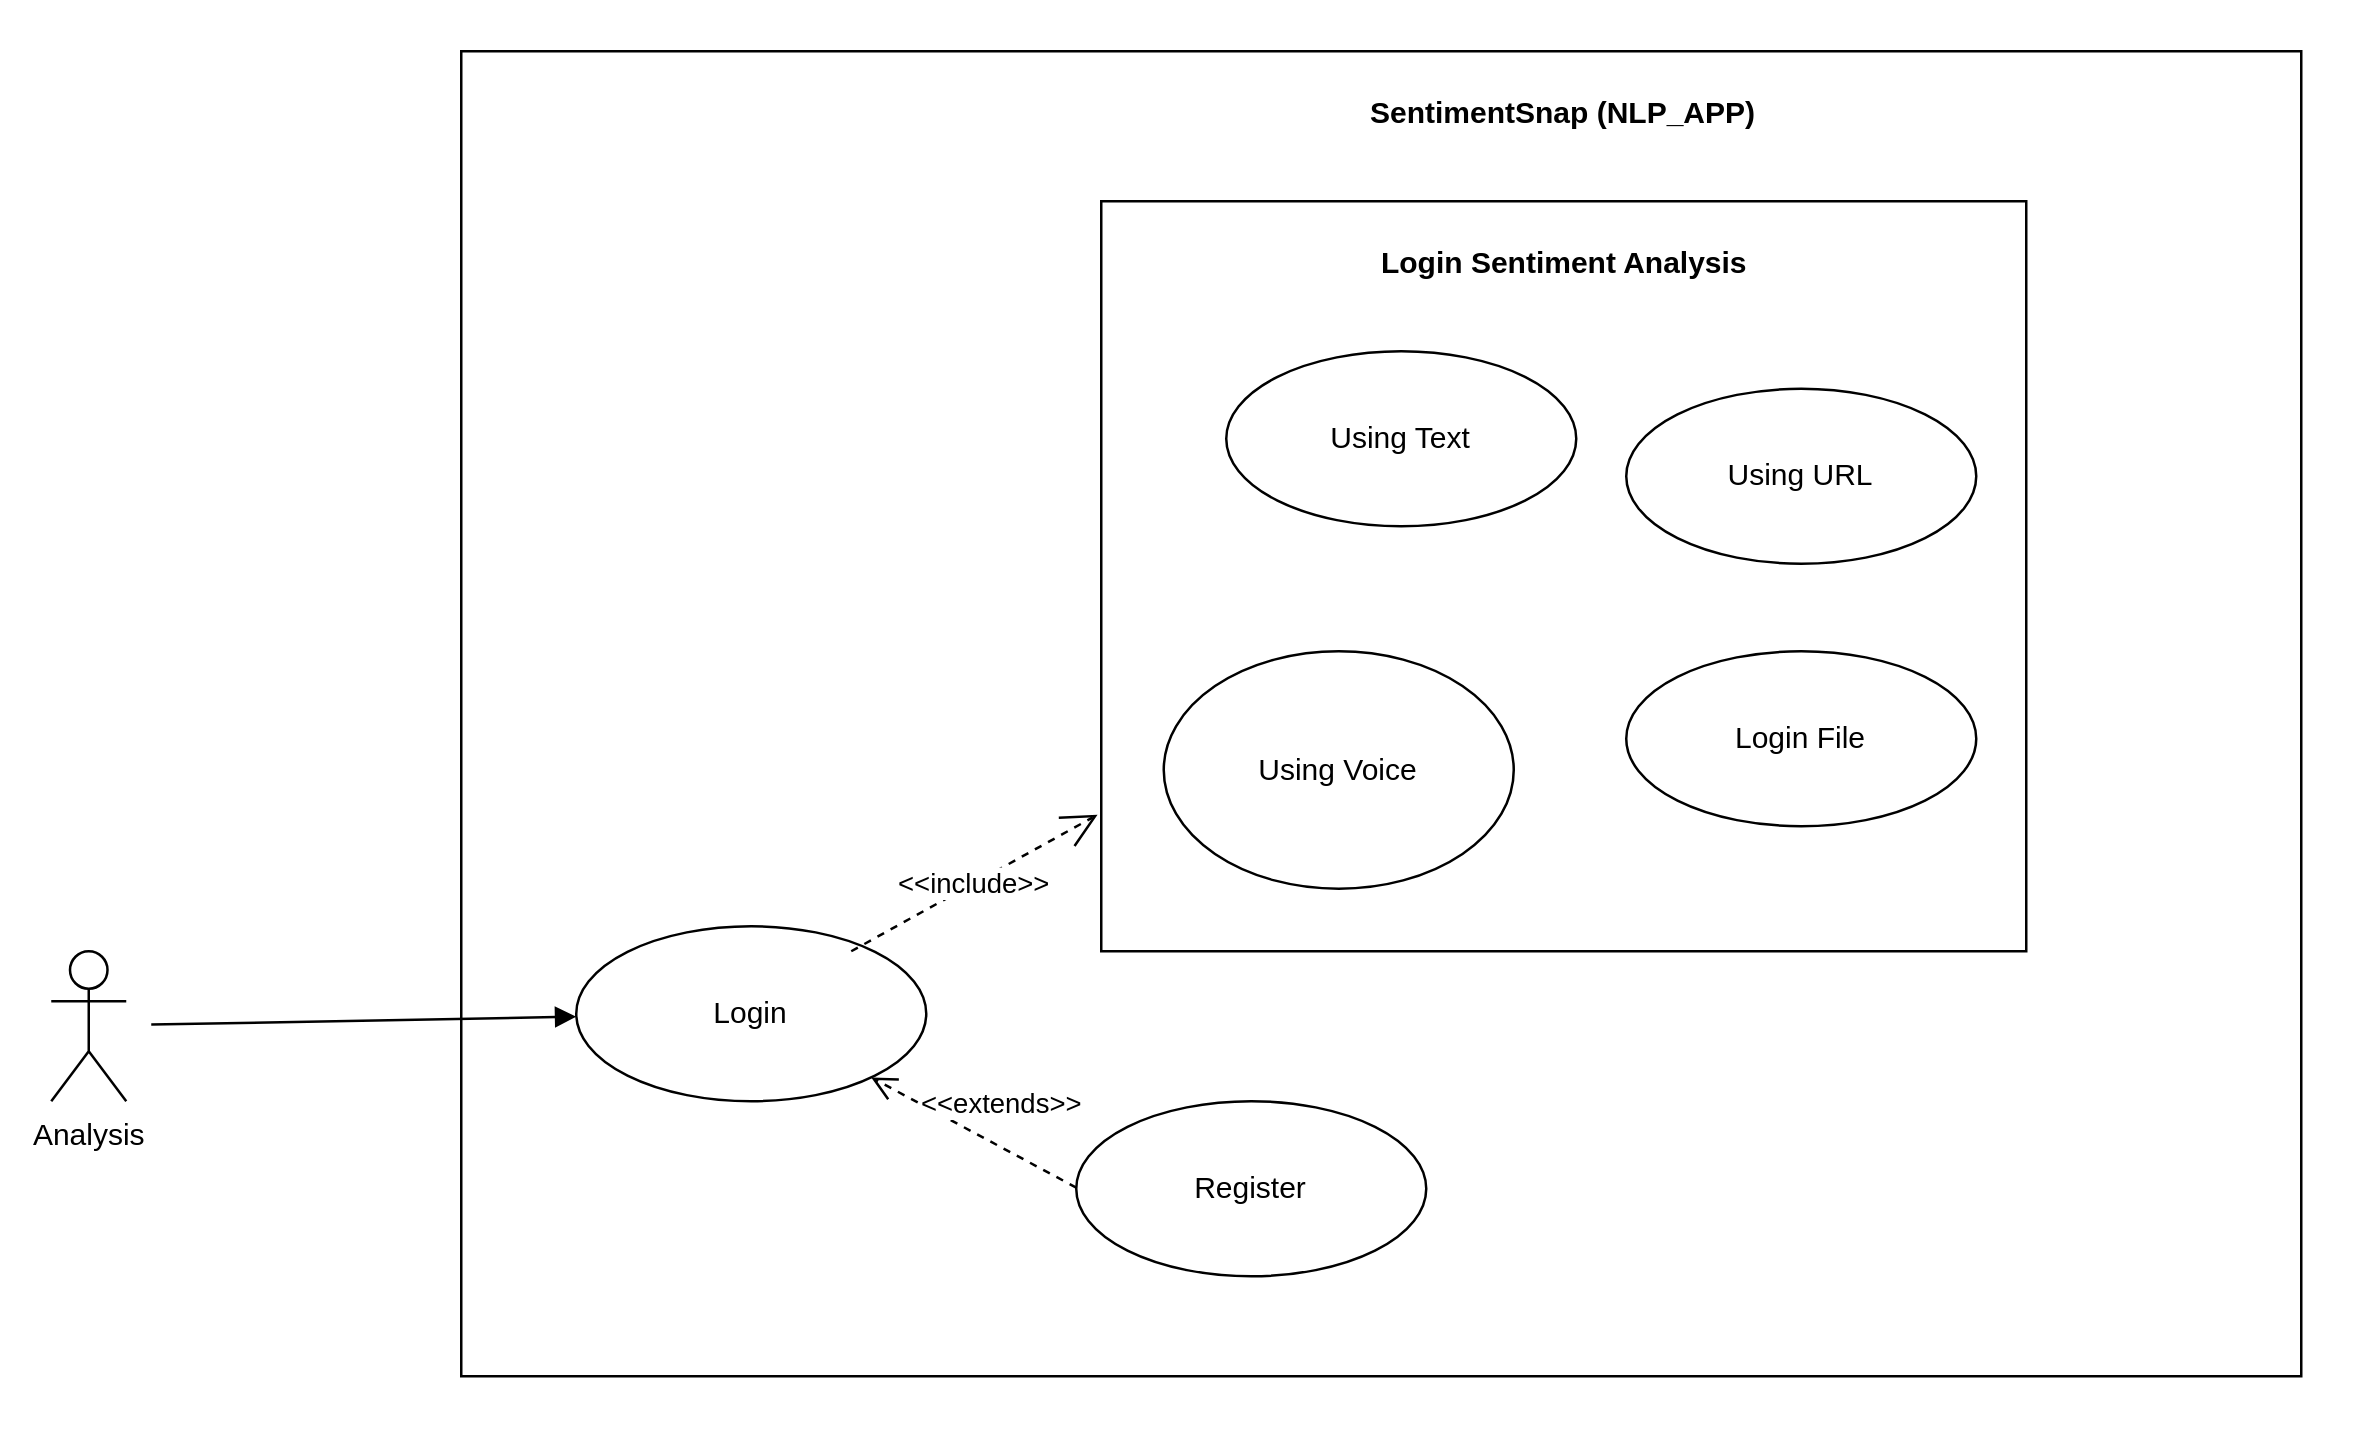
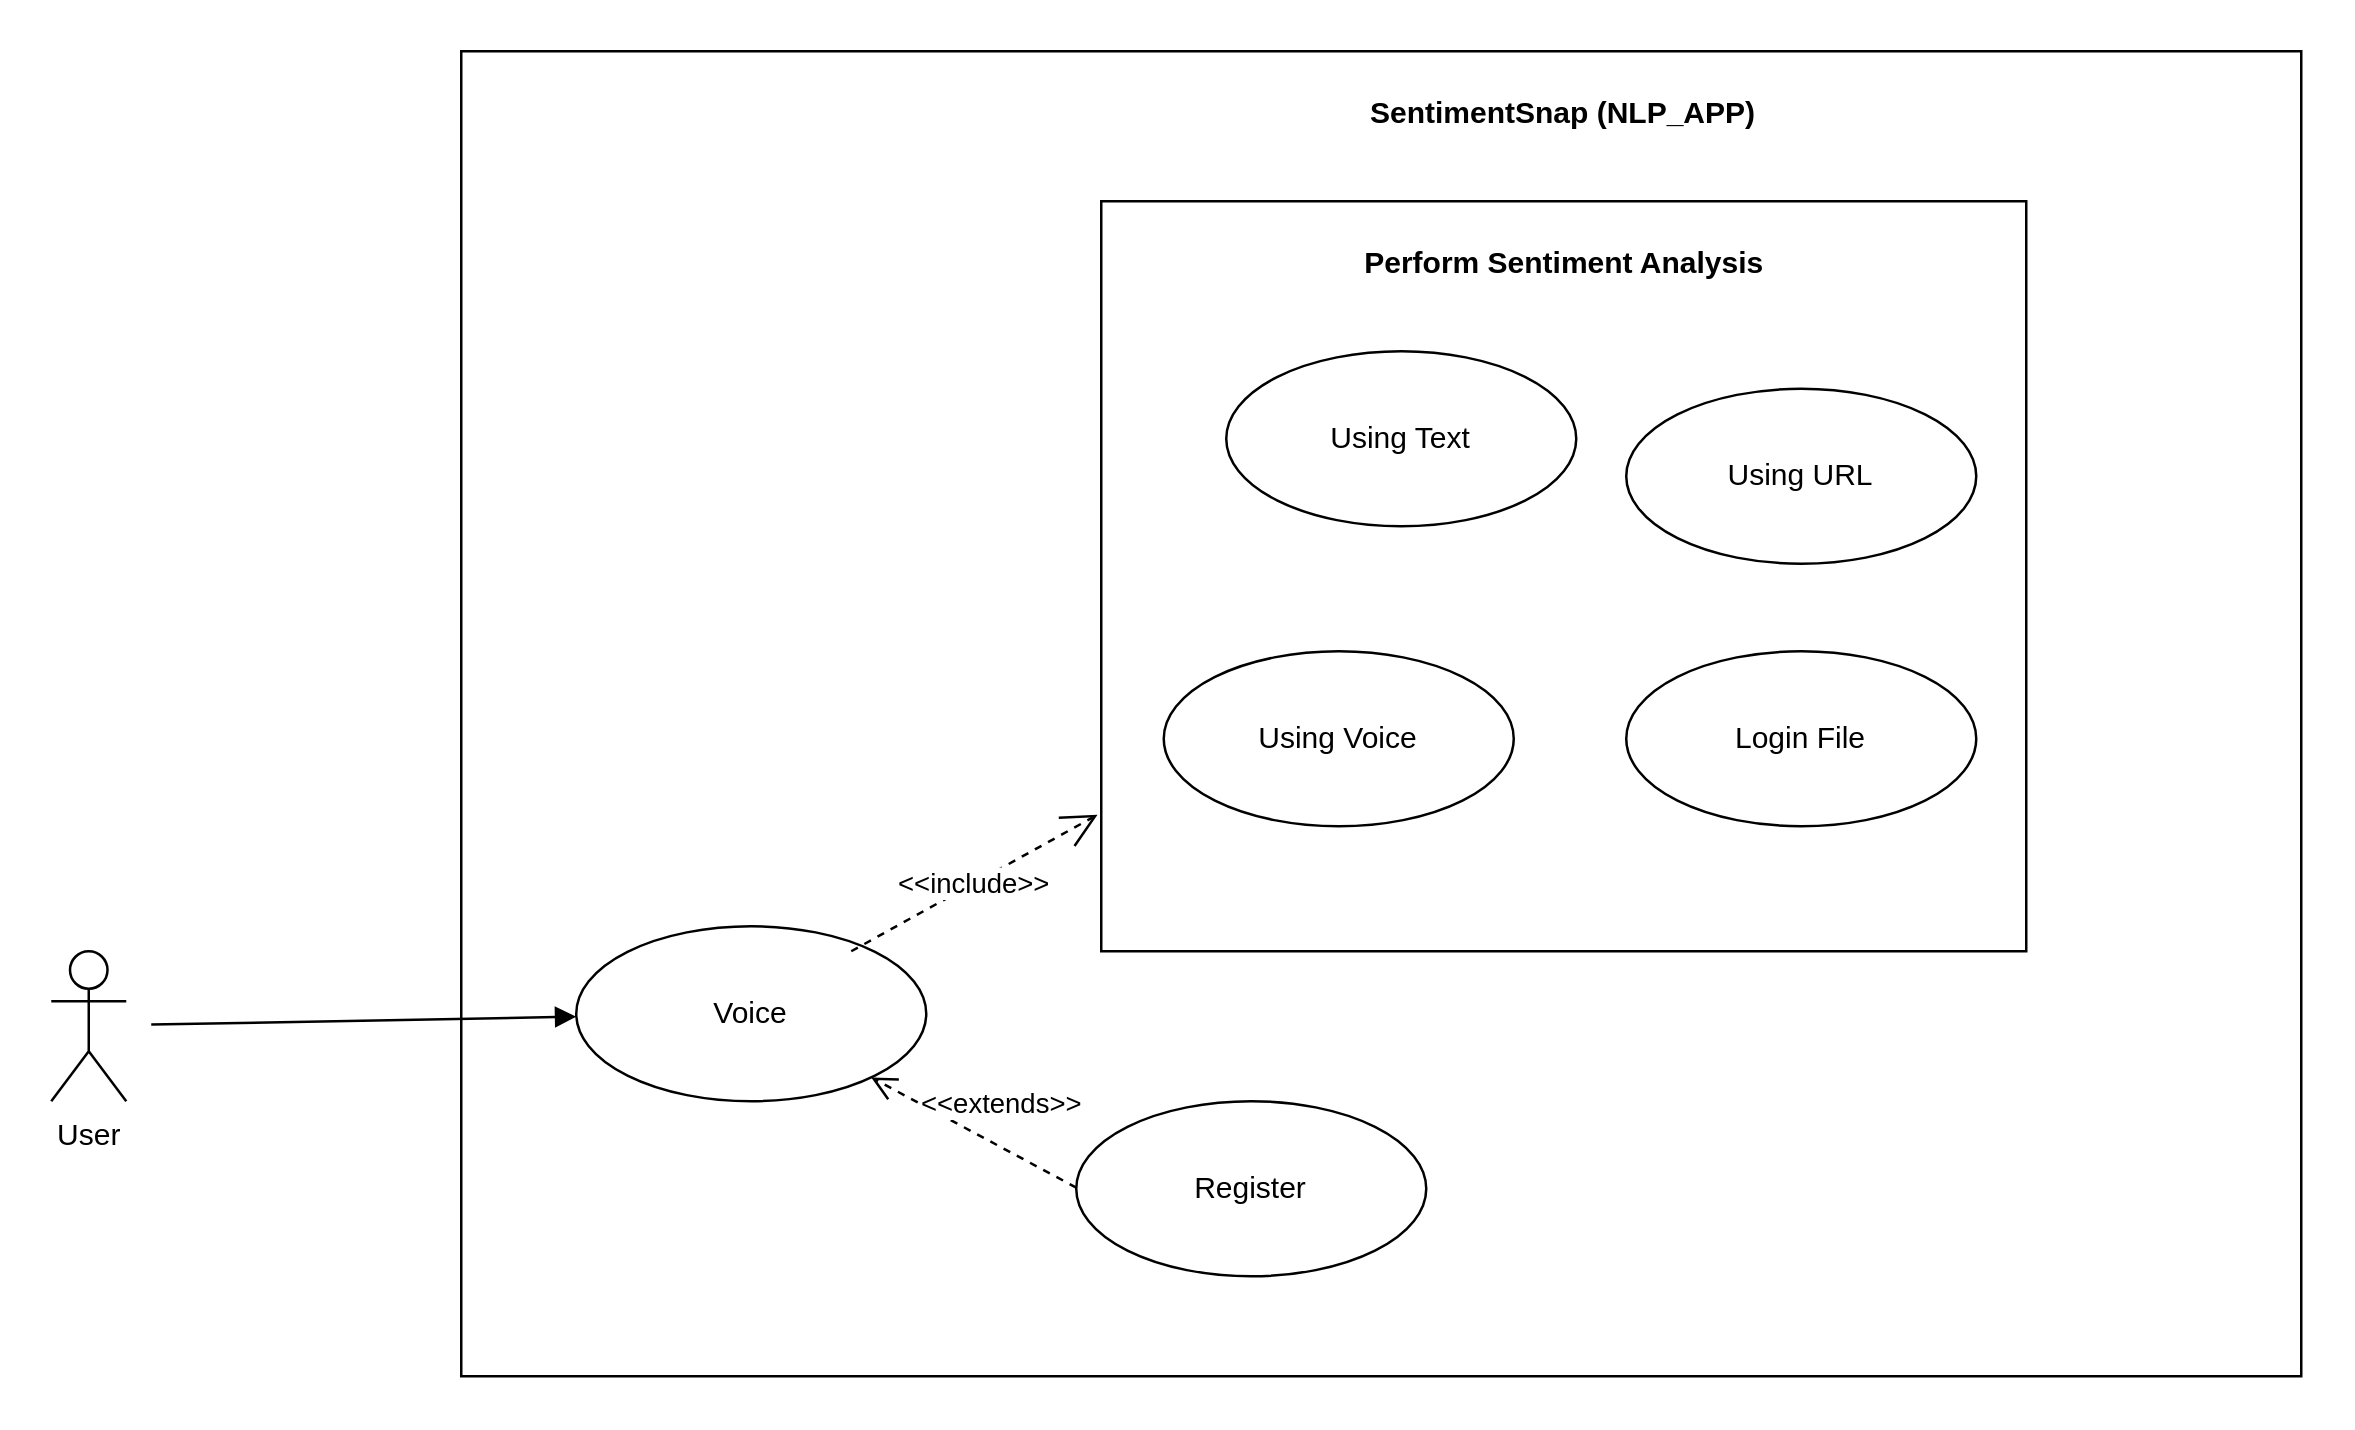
node "Login Sentiment Analysis": label "Login Sentiment Analysis" -> "Perform Sentiment Analysis"
node "Using Voice": size 350x238 -> 350x175
node "Login": label "Login" -> "Voice"
node "Analysis": label "Analysis" -> "User"
